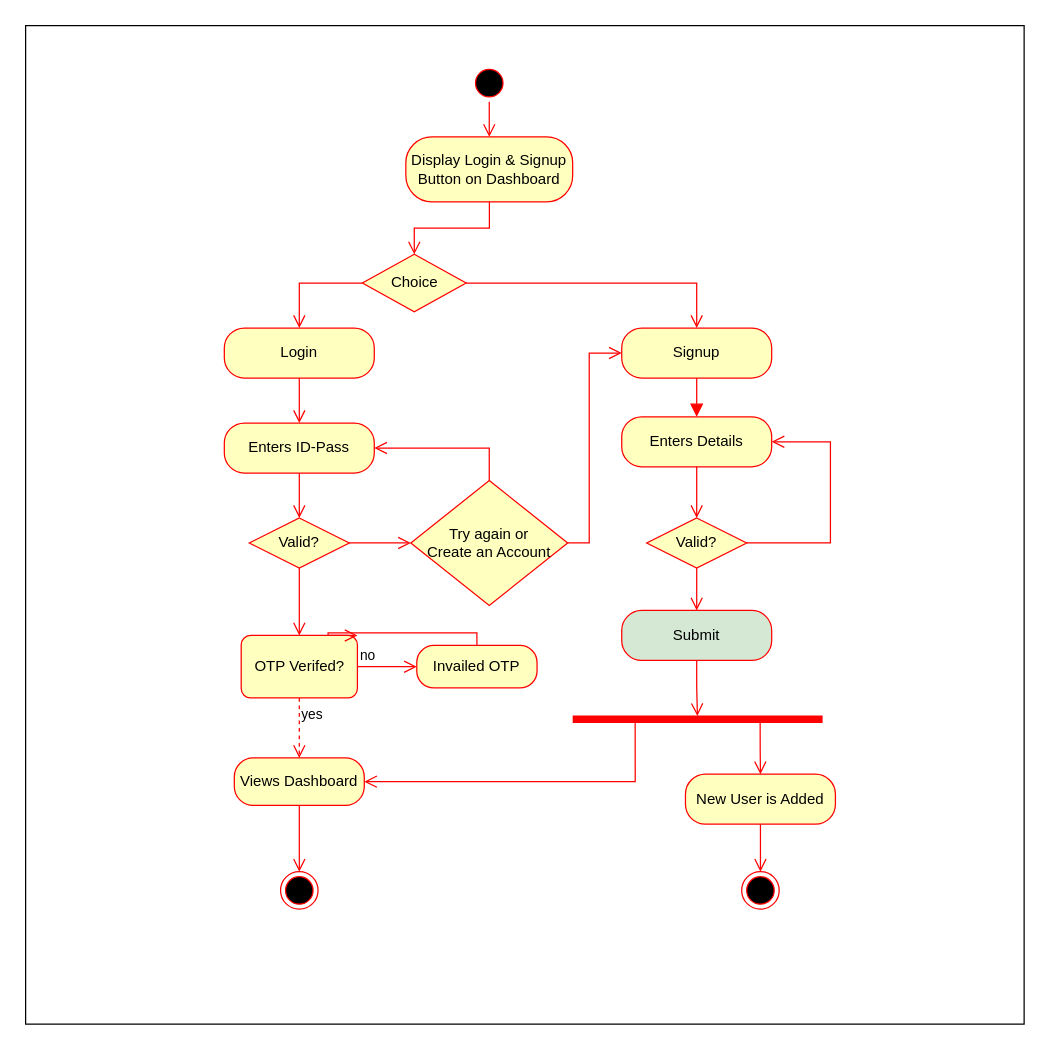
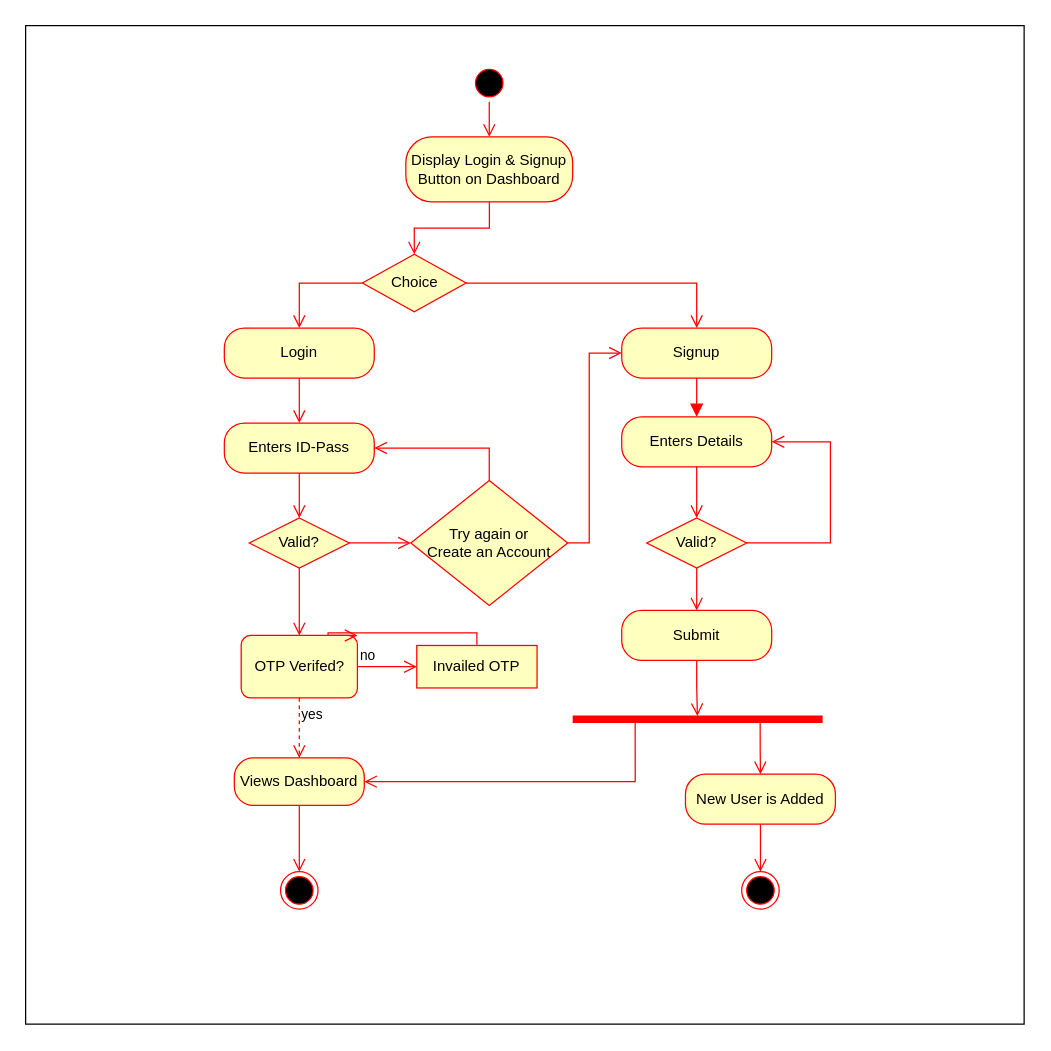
node "Submit": fillcolor #d5e8d4 -> #ffffc0
node "Invailed OTP": shape rounded rectangle -> rectangle
